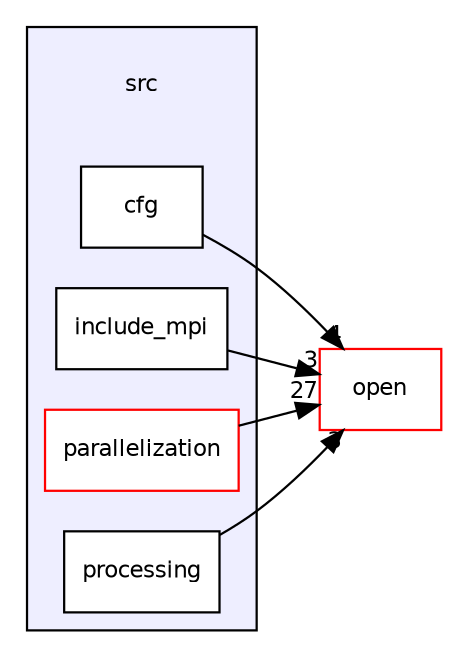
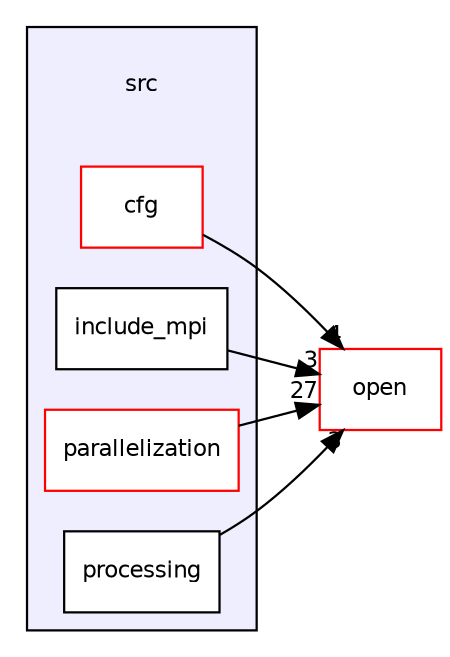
node "cfg": color black -> red
